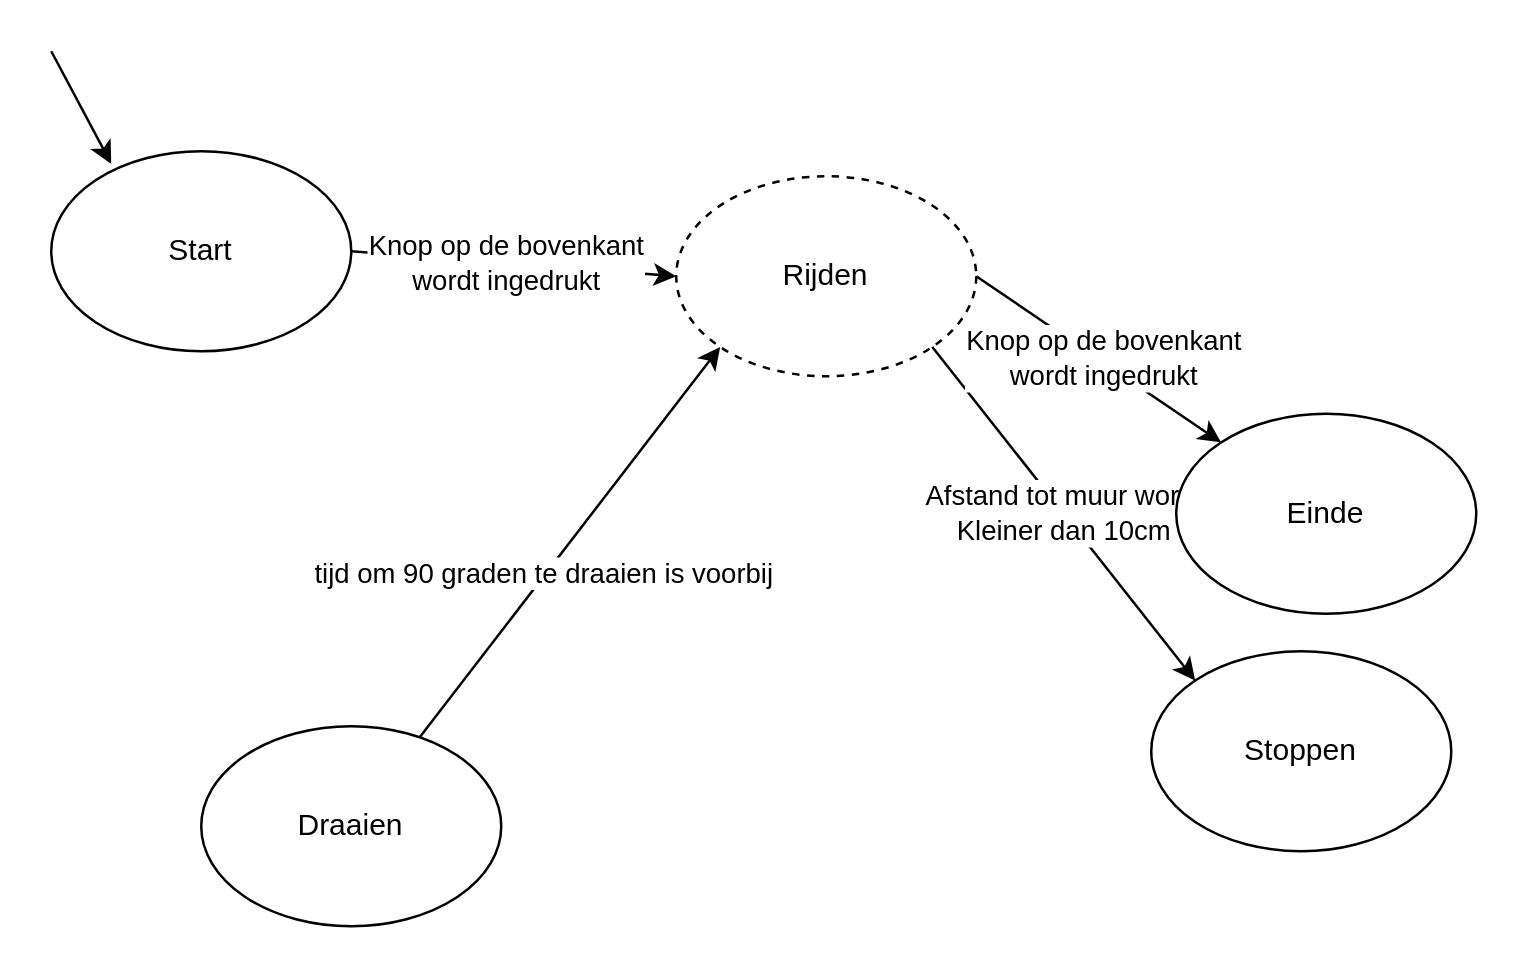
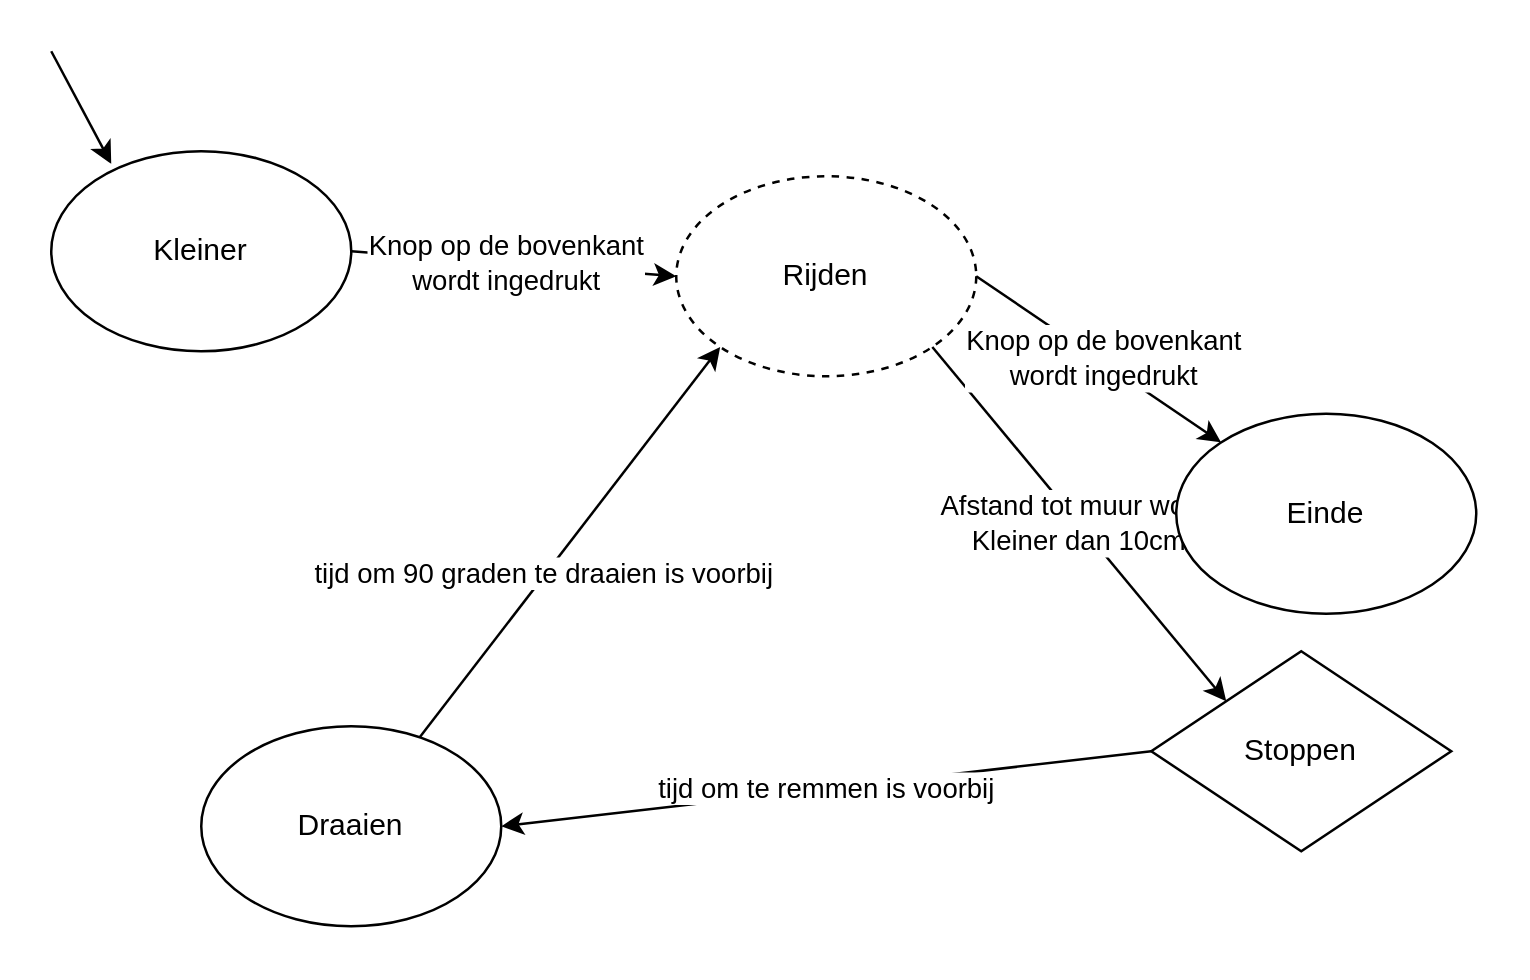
node "Start": label "Start" -> "Kleiner"
node "Stoppen": shape ellipse -> diamond
edge "Stoppen" -> "Draaien": added, label "tijd om te remmen is voorbij"
